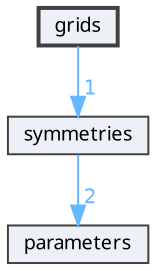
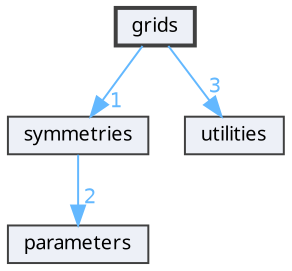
node "utilities": added
